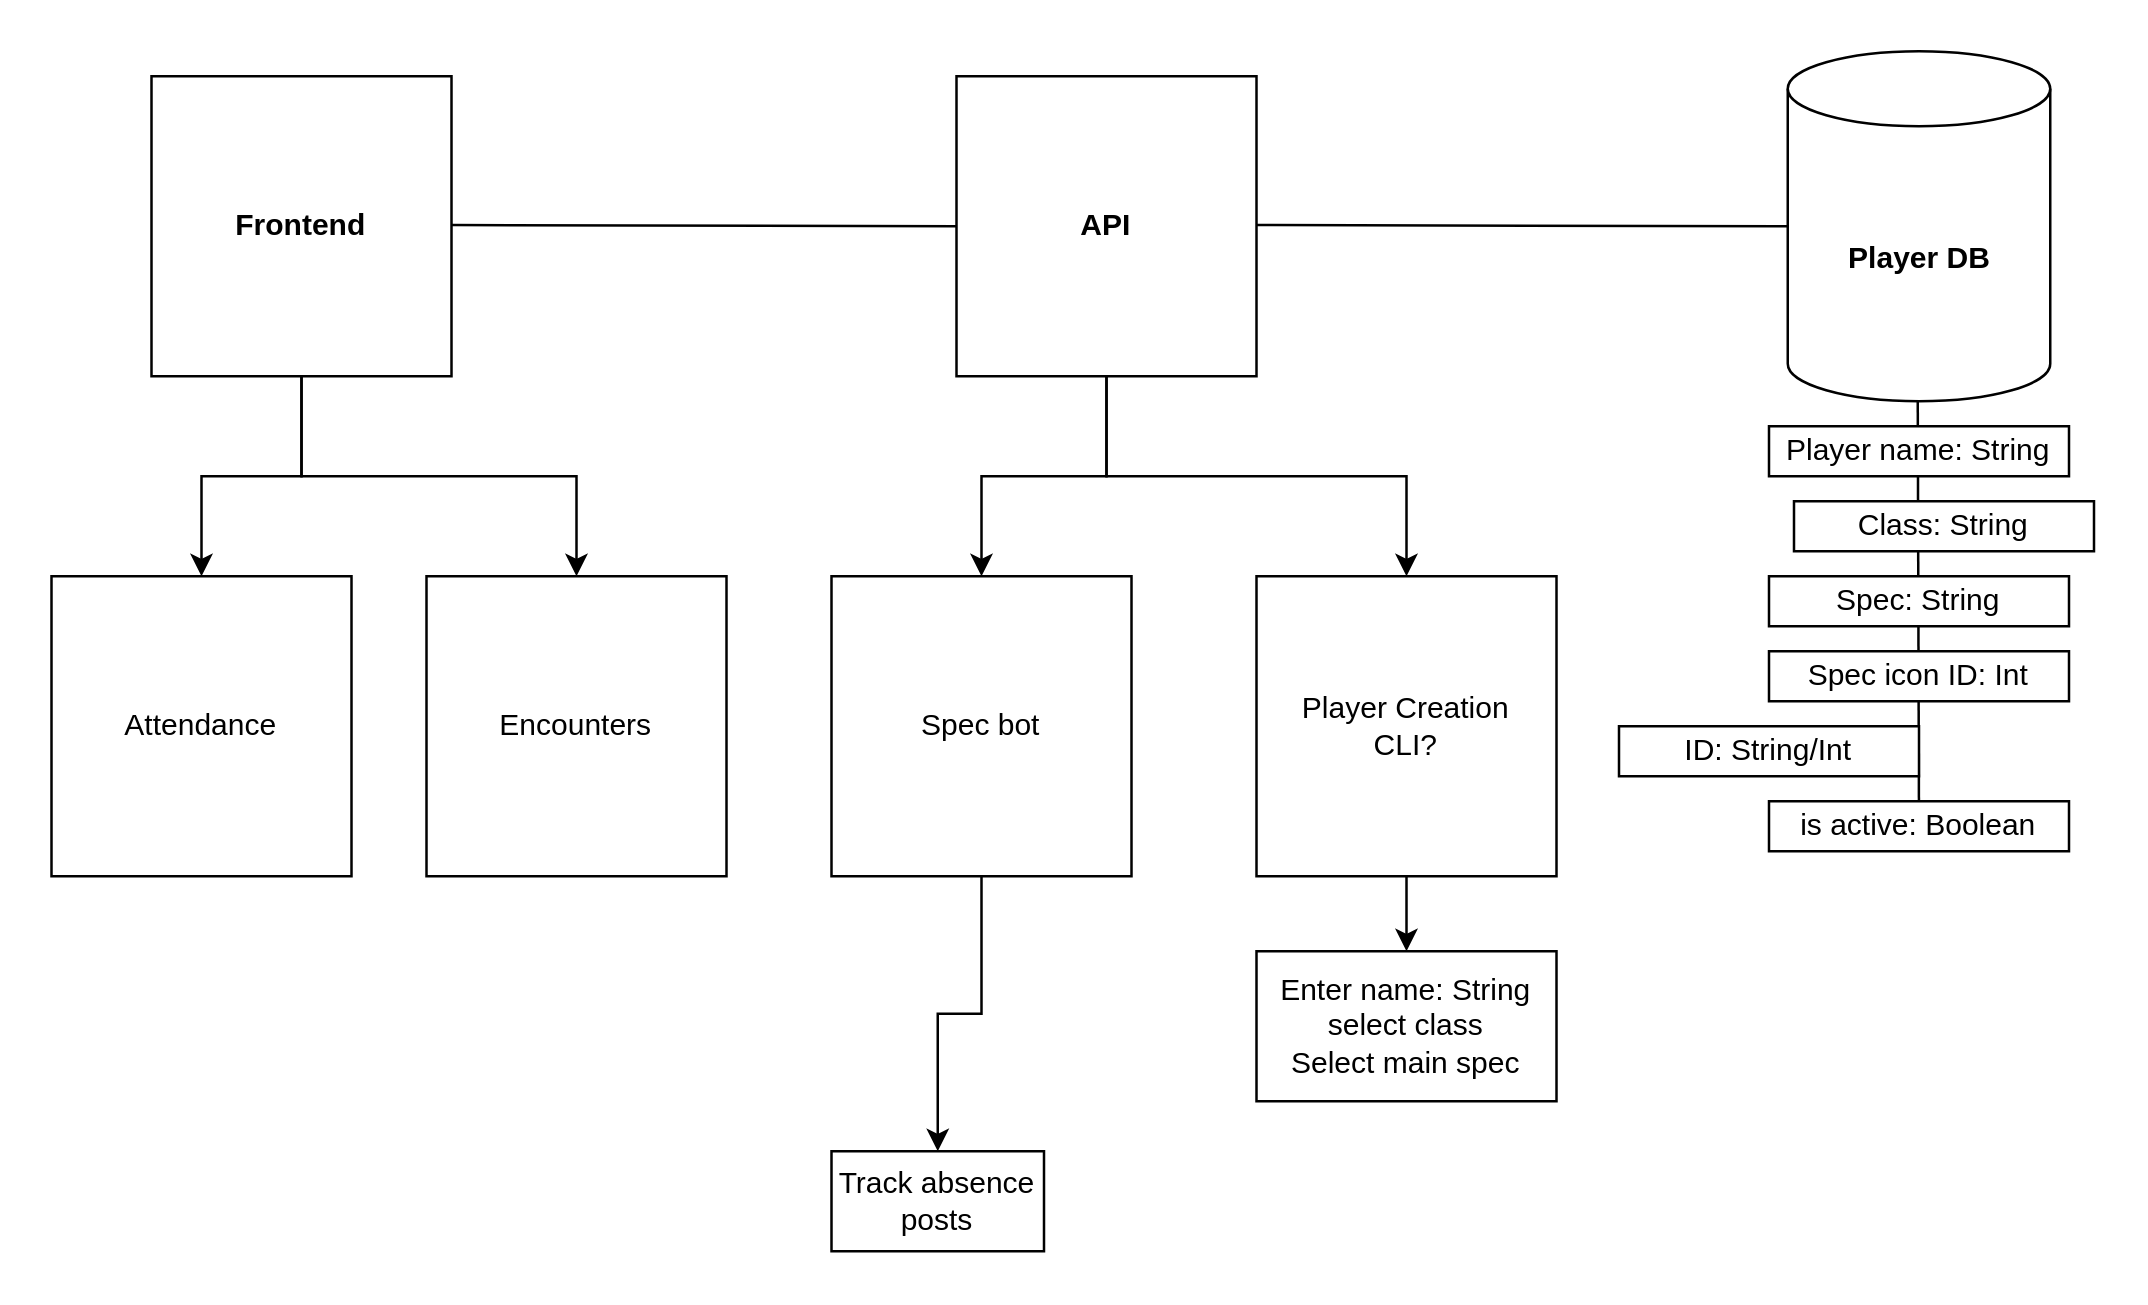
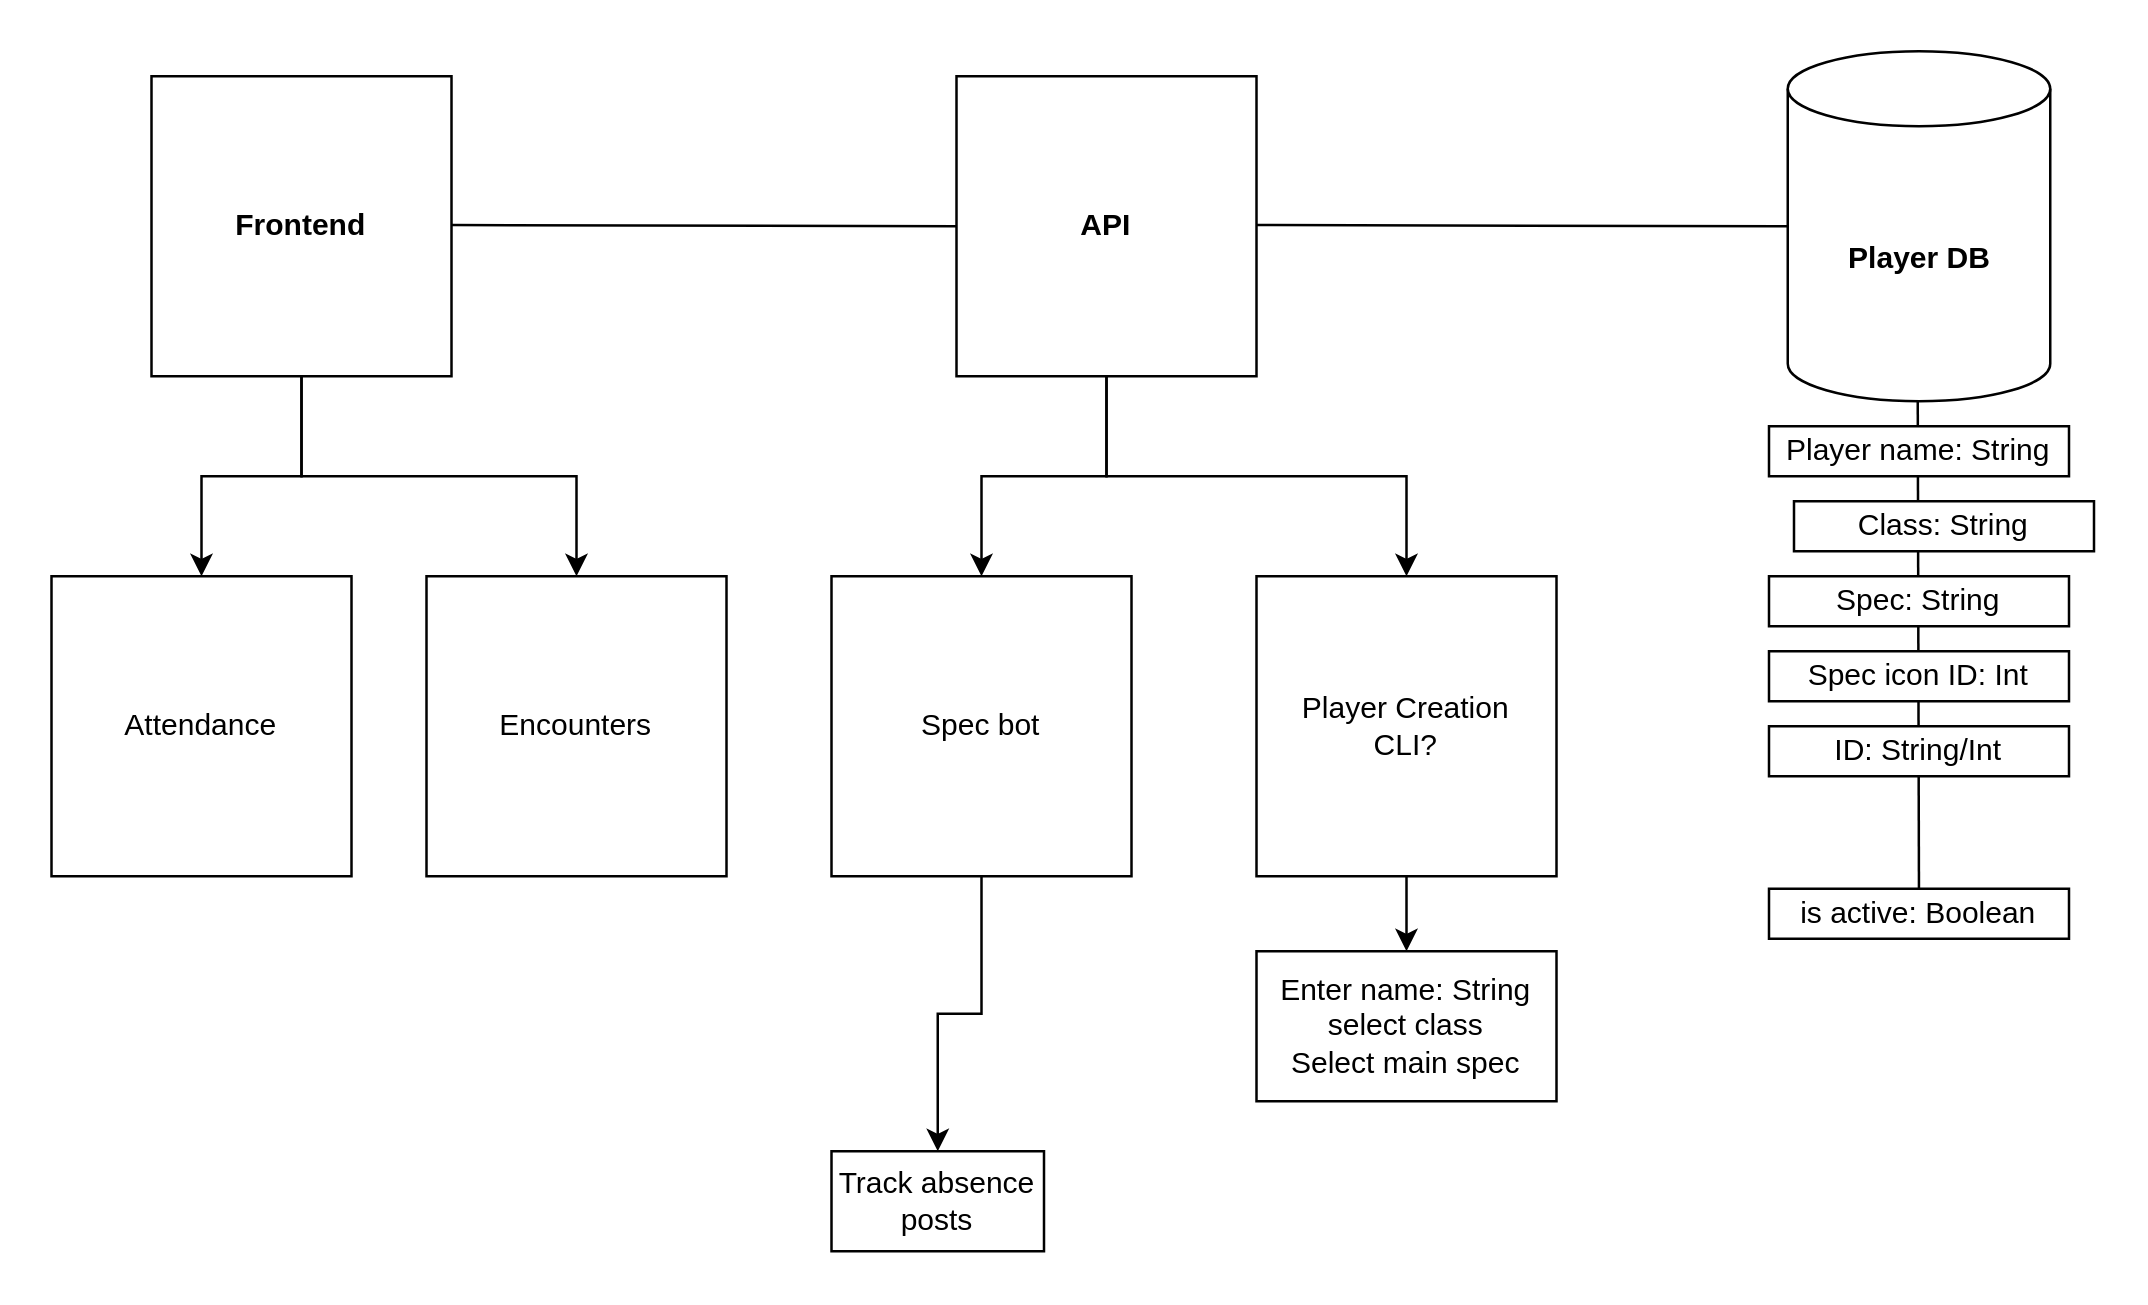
node "ID: String/Int": moved (1769, 751) -> (1919, 751)
node "is active: Boolean": moved (1919, 826) -> (1919, 914)
